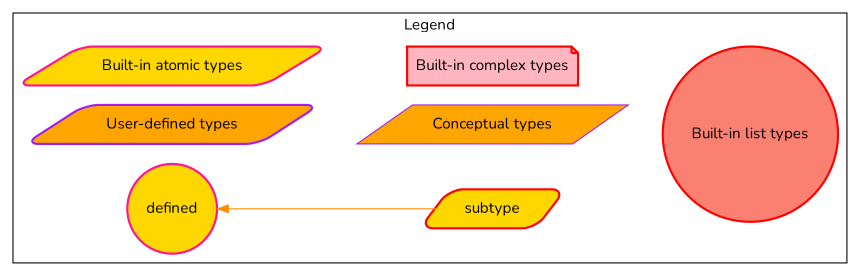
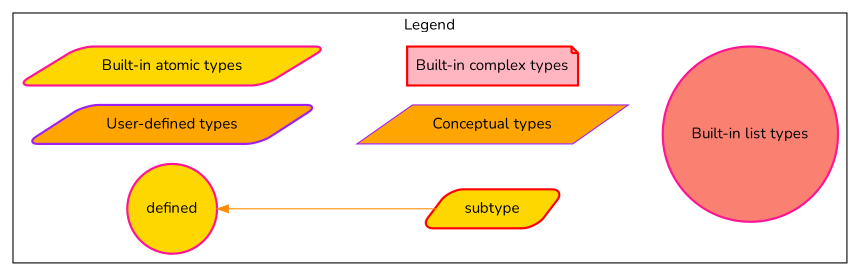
node "Built-in list types": color red -> deeppink
